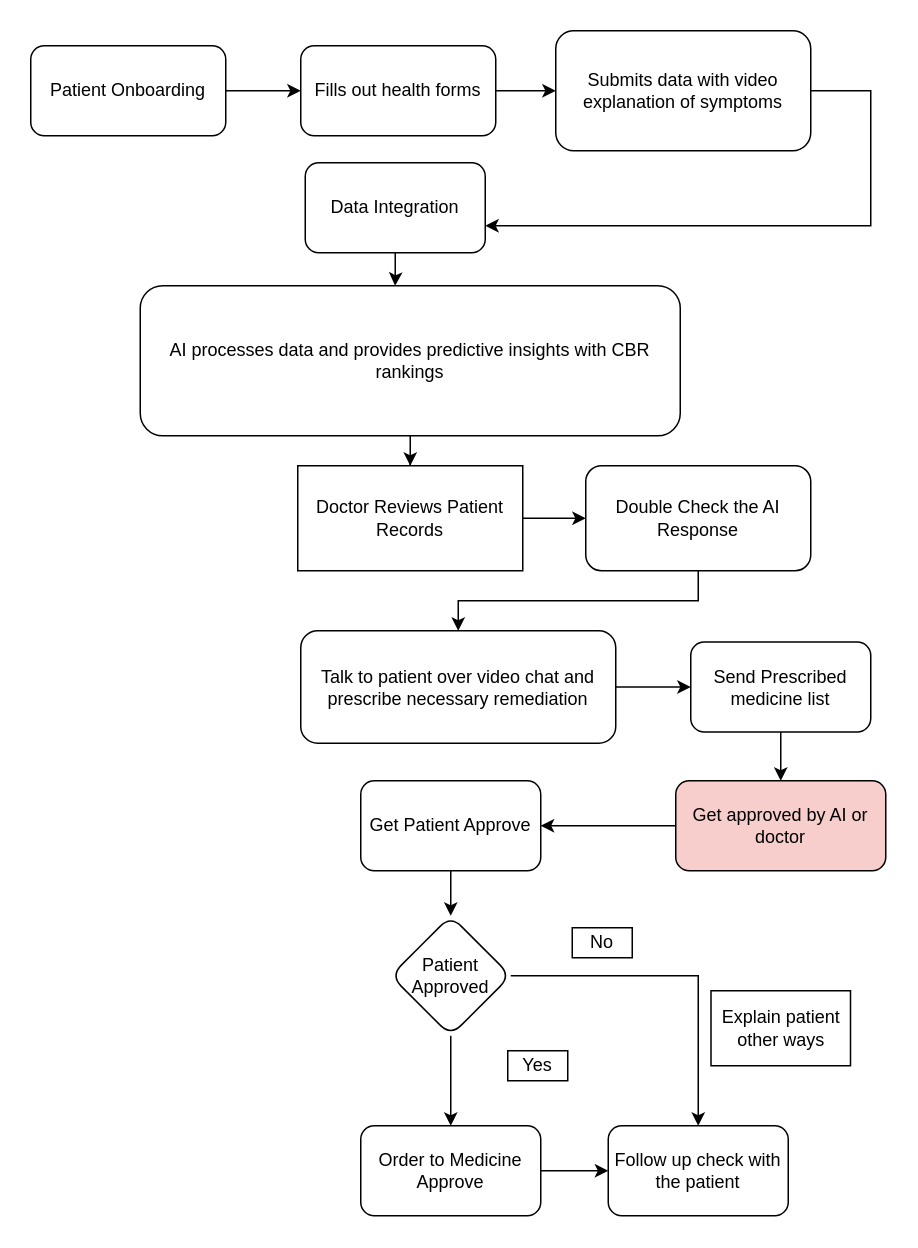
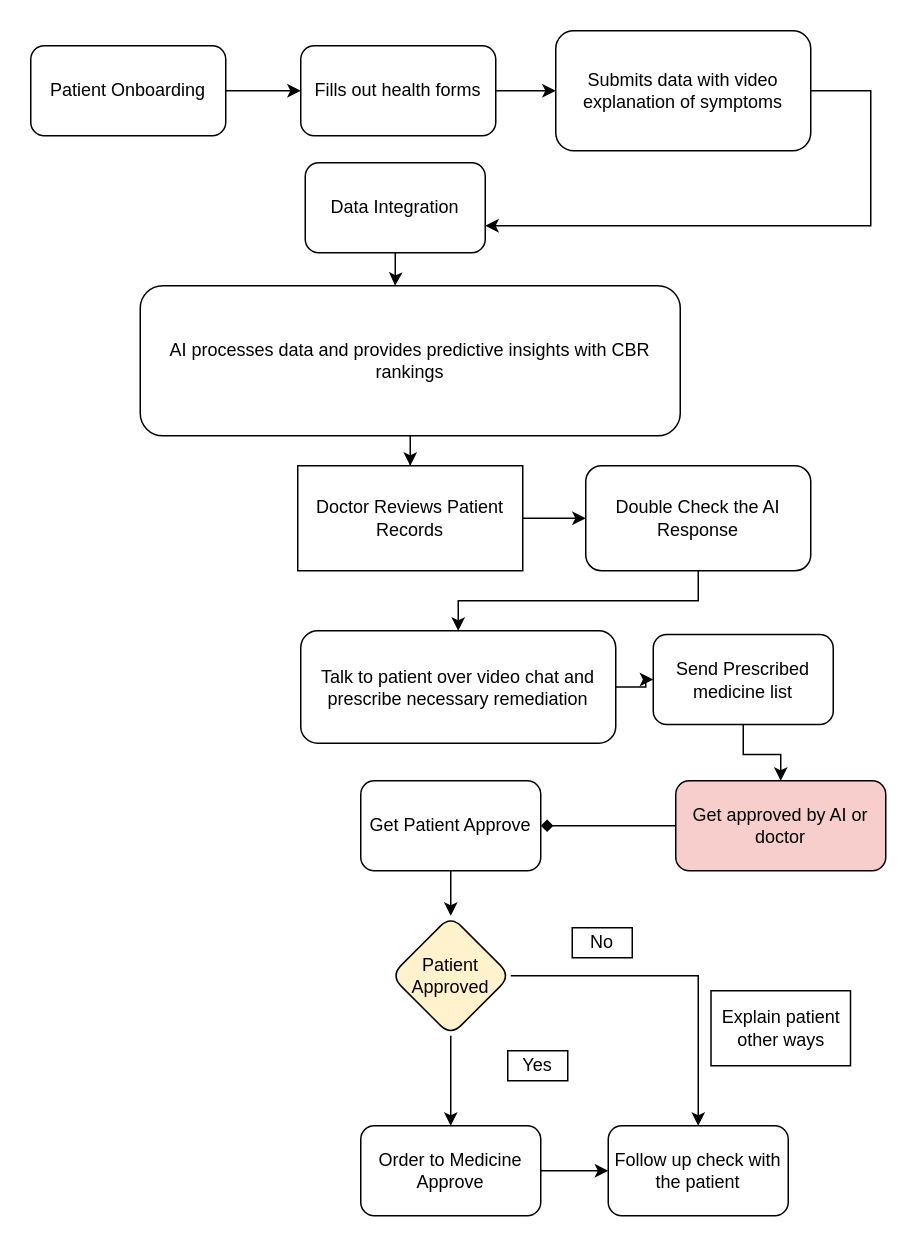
node "Send Prescribed medicine list": moved (781, 687) -> (743, 680)
edge "Get approved by AI or doctor" -> "Get Patient Approve": arrowhead classic -> diamond
node "Patient Approved": fillcolor #ffffff -> #fff2cc
